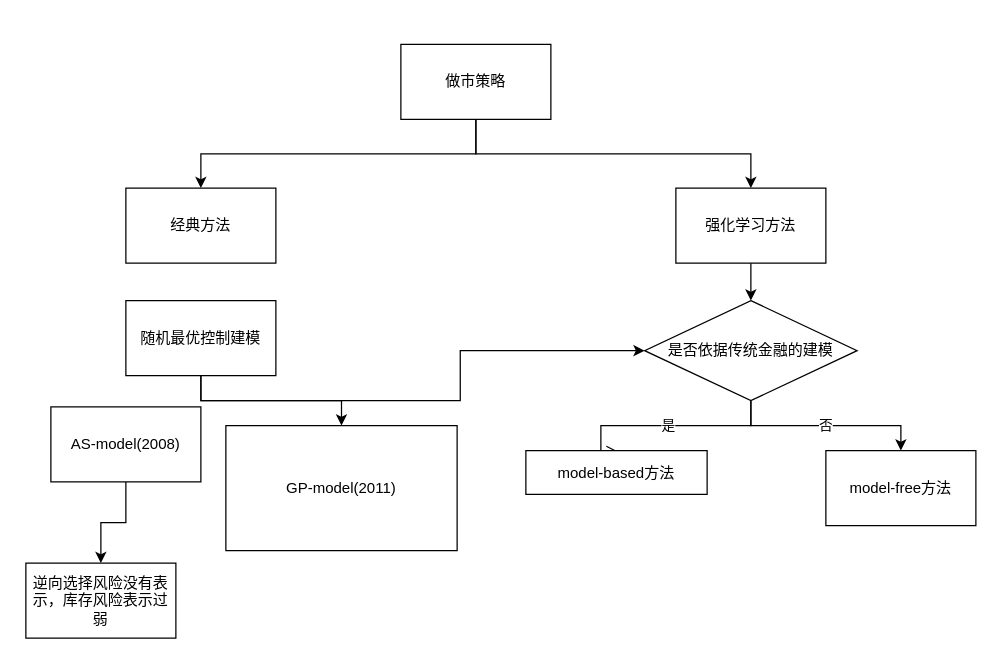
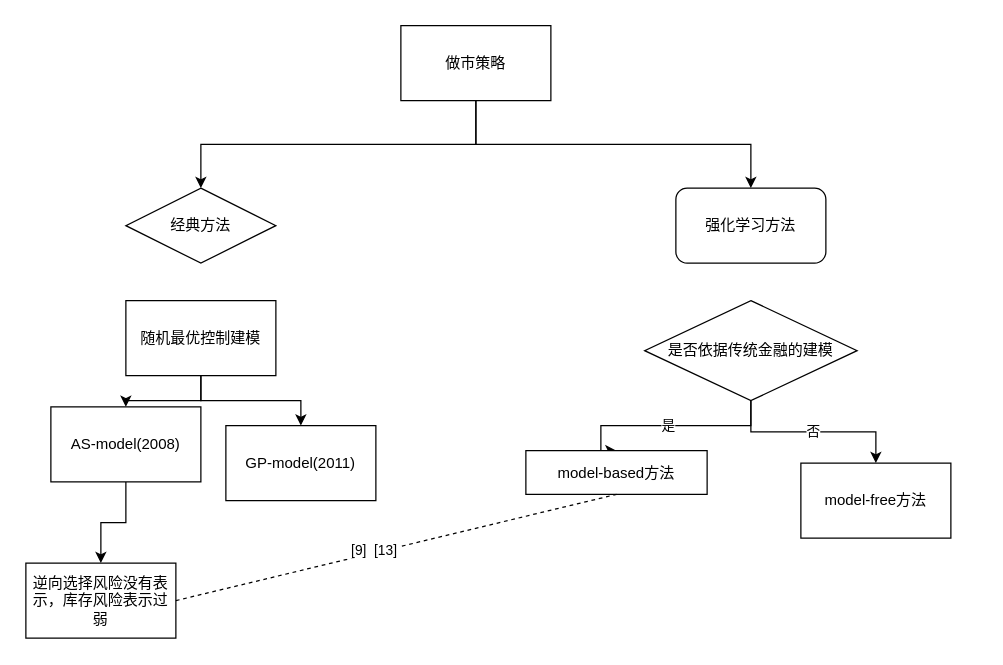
node "做市策略": moved (476, 82) -> (476, 63)
node "经典方法": shape rectangle -> diamond
node "强化学习方法": shape rectangle -> rounded rectangle
edge "强化学习方法" -> "是否依据传统金融的建模": removed
edge "随机最优控制建模" -> "是否依据传统金融的建模": now "随机最优控制建模" -> "AS-model(2008)"
edge "是否依据传统金融的建模" -> "model-based方法": arrowhead open -> classic
node "GP-model(2011)": size 231x125 -> 150x75
node "model-free方法": moved (901, 488) -> (876, 501)
edge "model-based方法" -- "逆向选择风险没有表示，库存风险表示过弱": added, label "[9] [13]"
